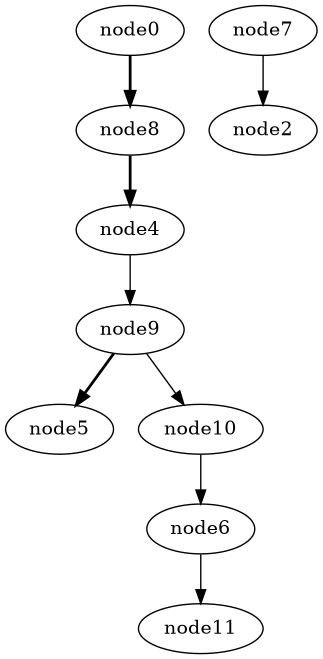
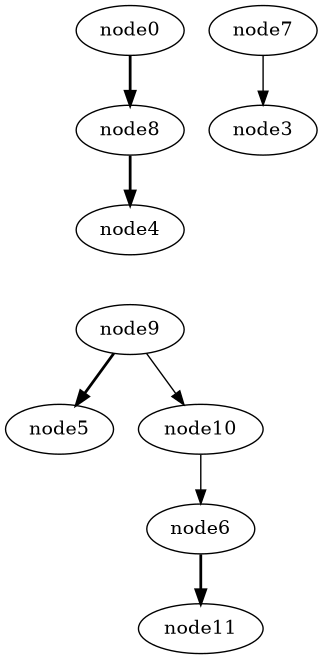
node "node2": label "node2" -> "node3"
edge "node4" -> "node9": removed
edge "node6" -> "node11": style solid -> bold
